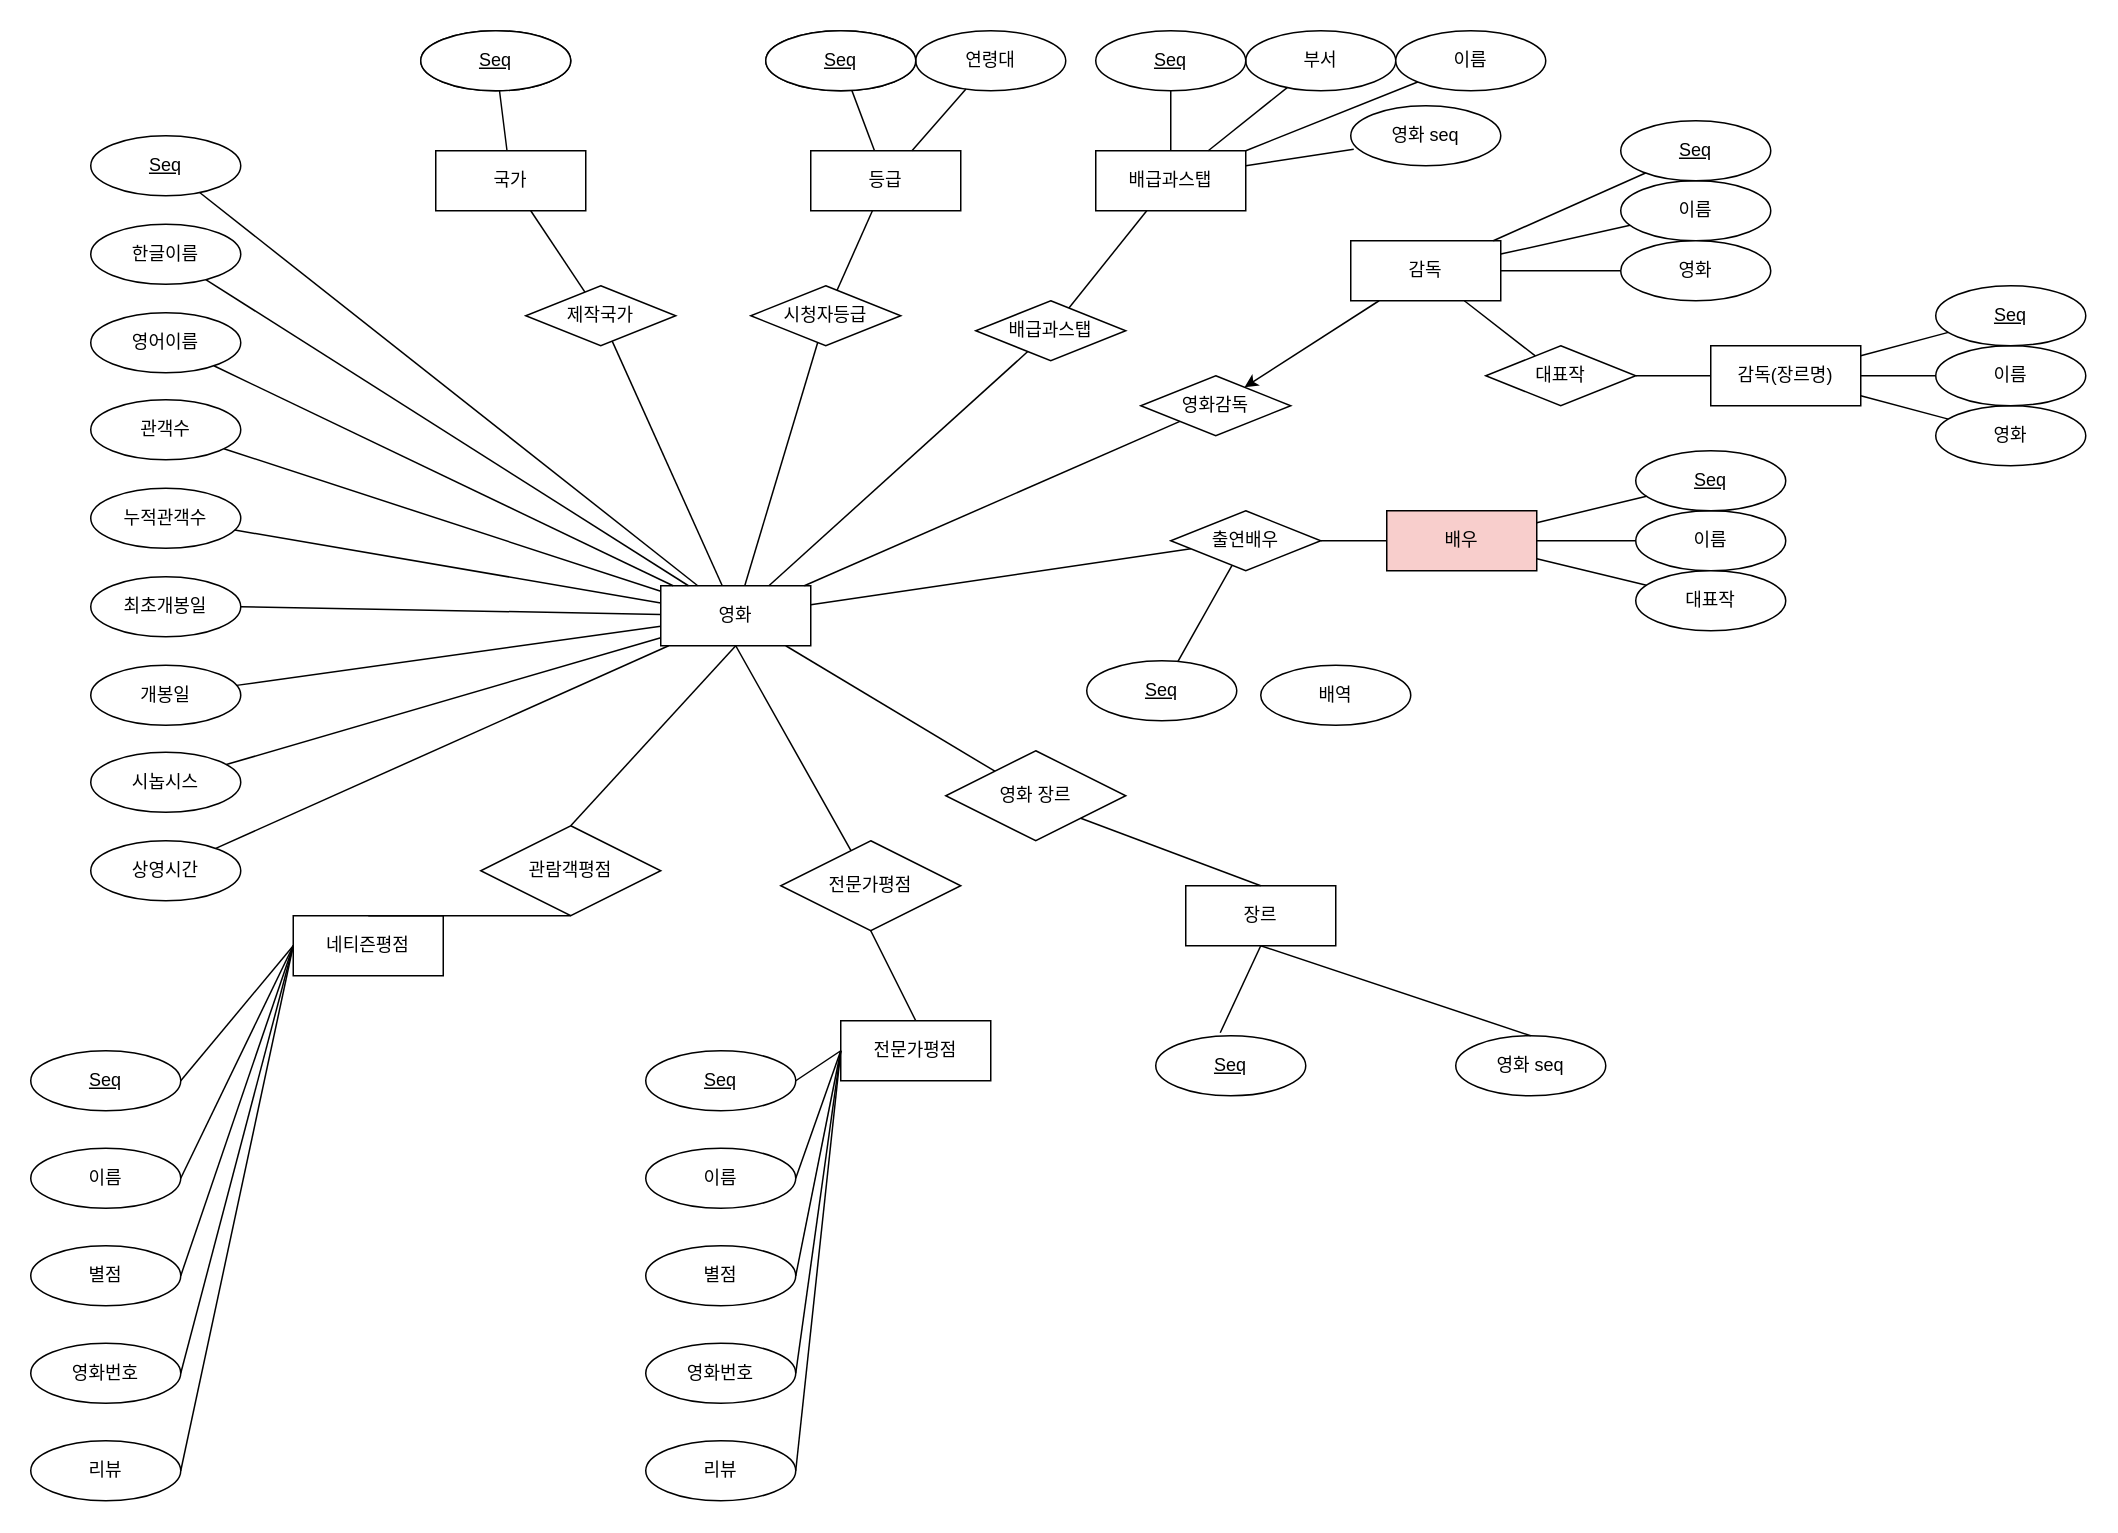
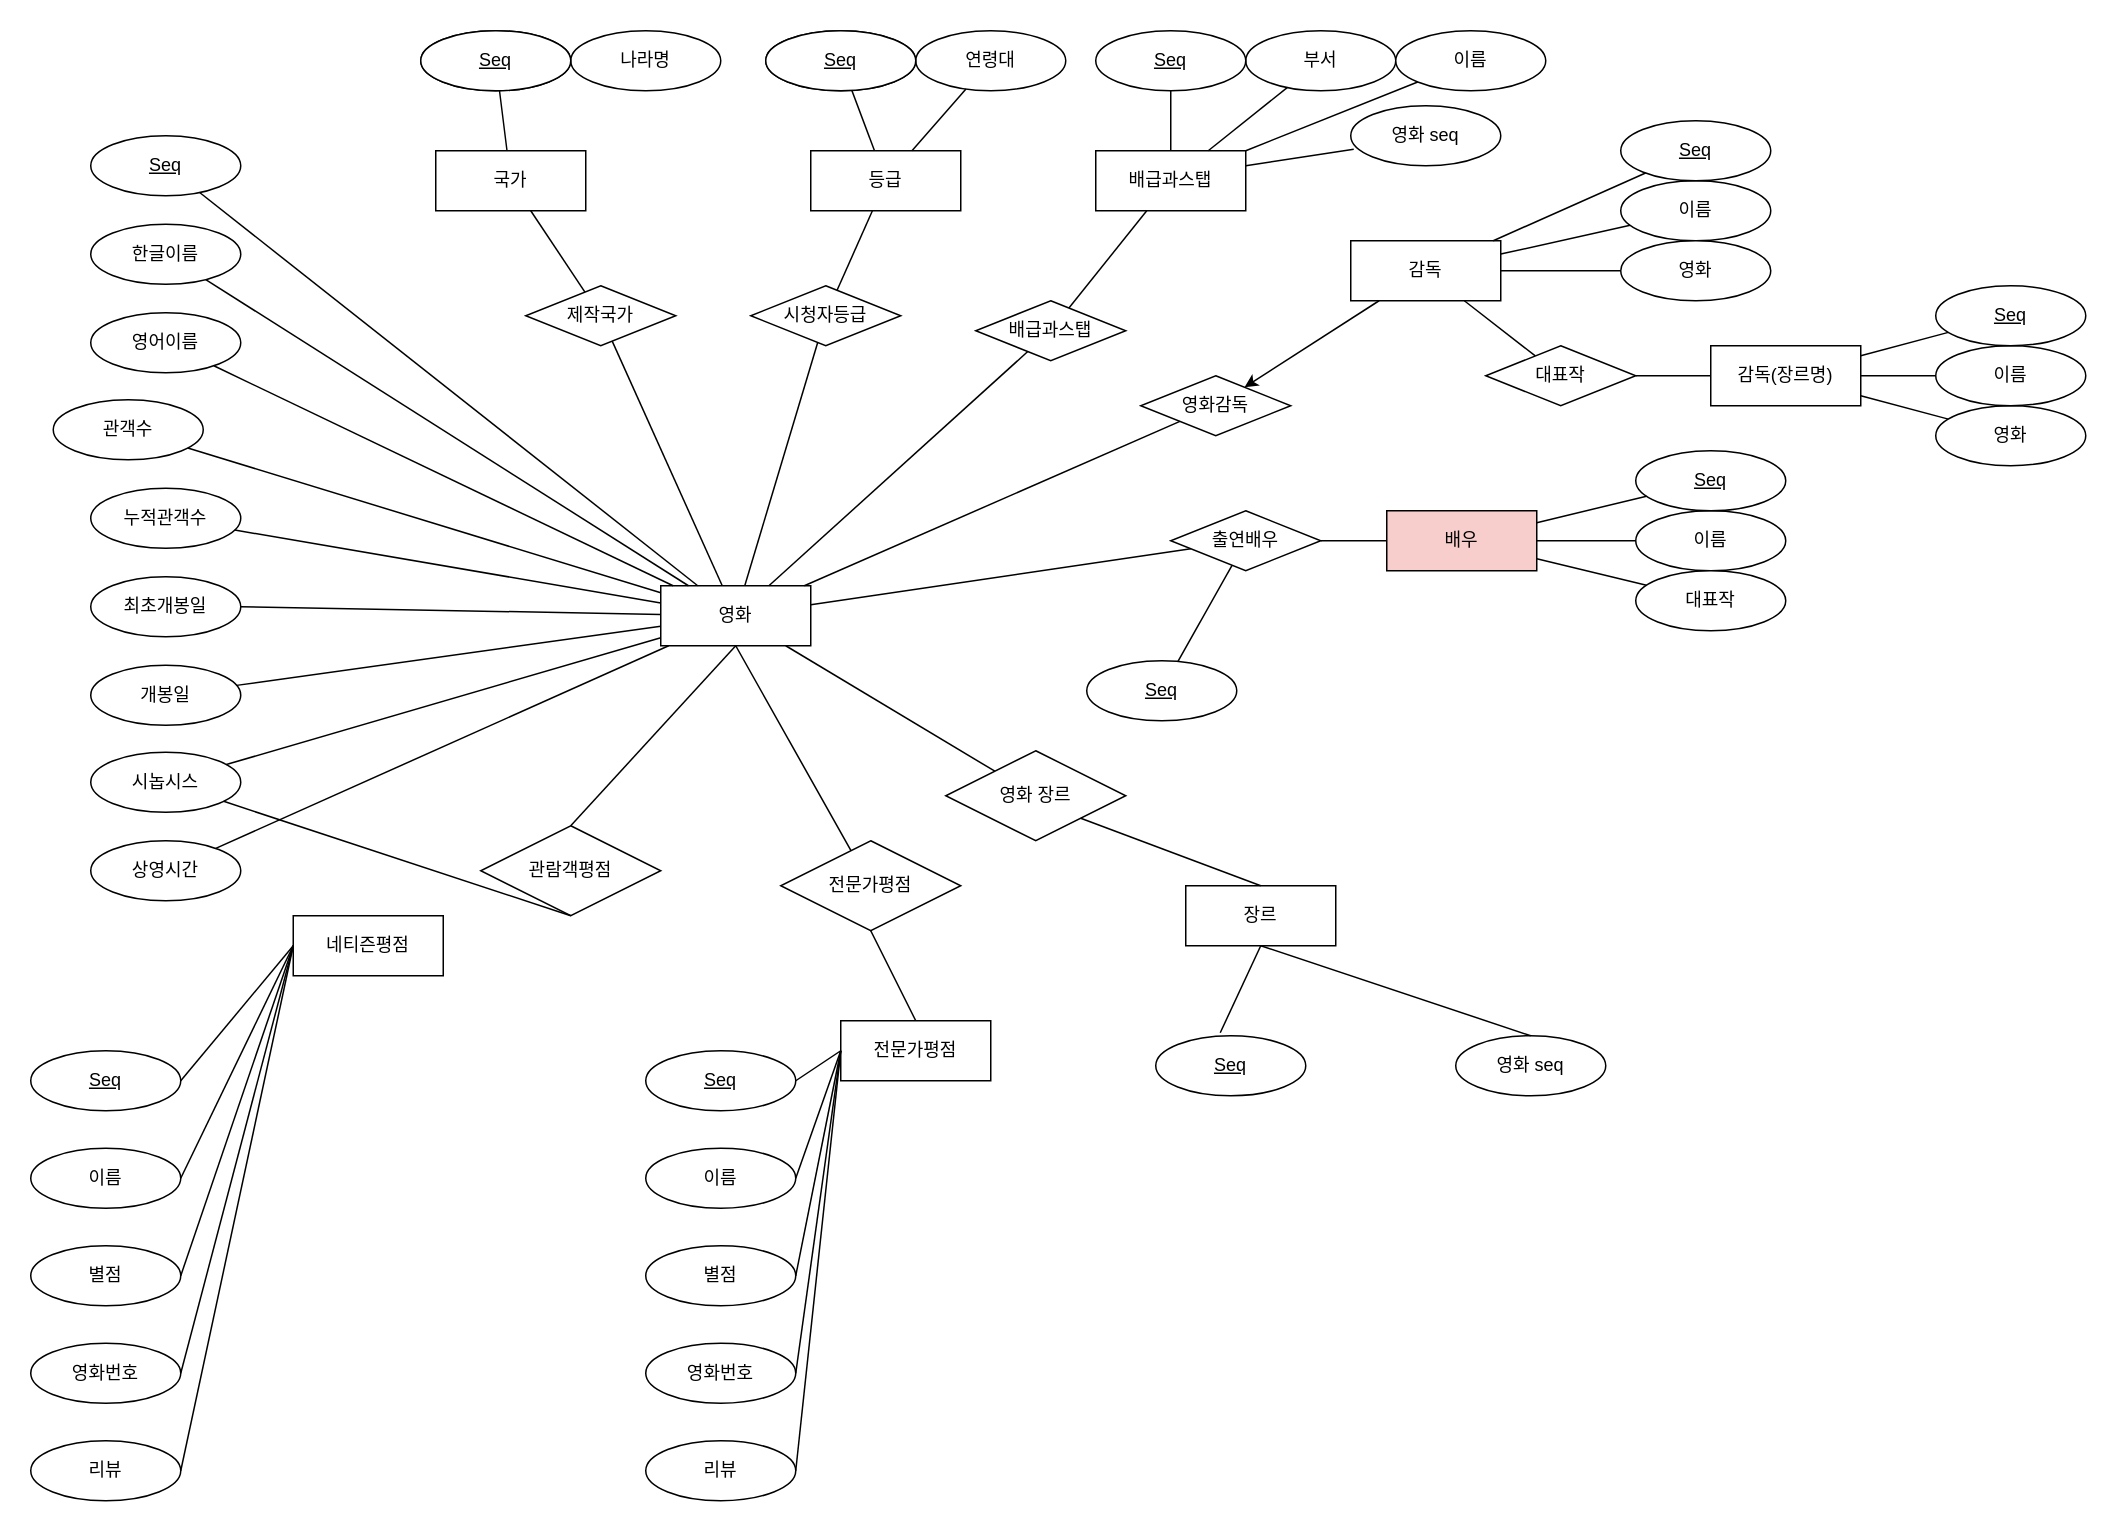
node "나라명": added
node "관객수": moved (166, 430) -> (128, 430)
node "배역": removed
edge "관람객평점" -- "네티즌평점": now "관람객평점" -- "시놉시스"
